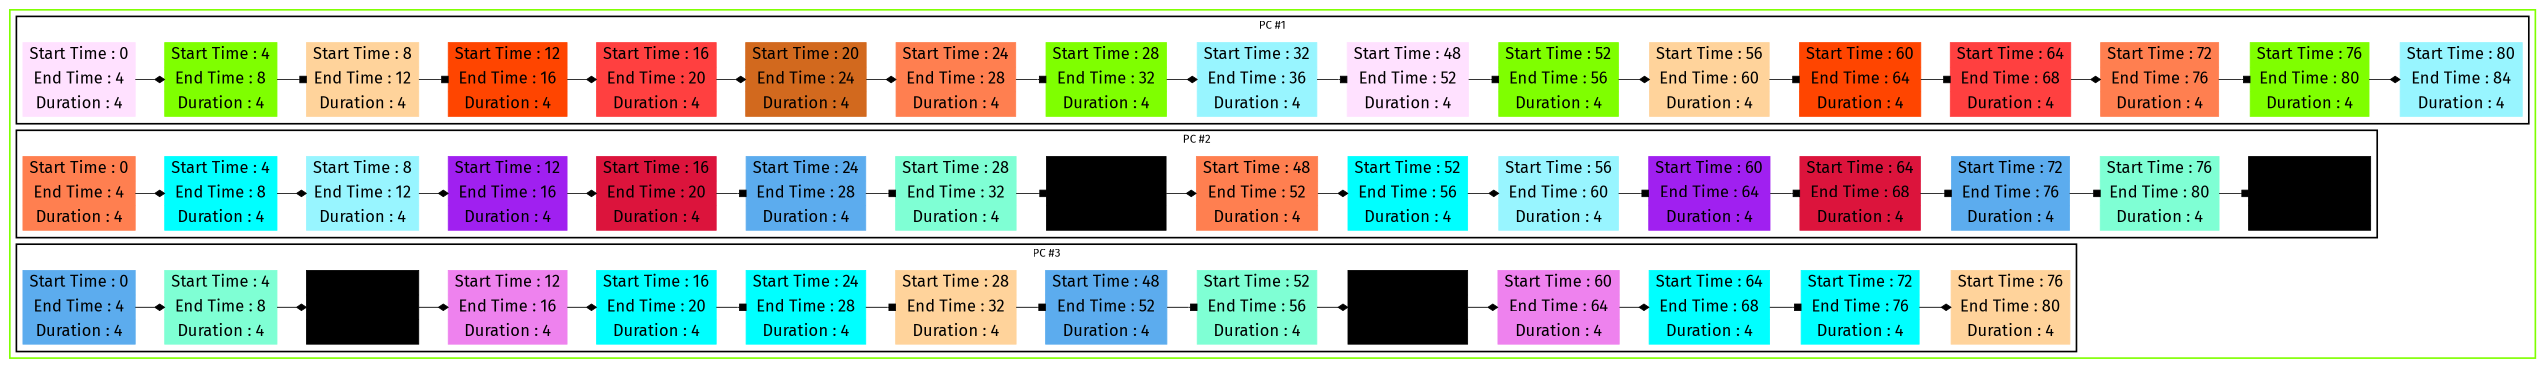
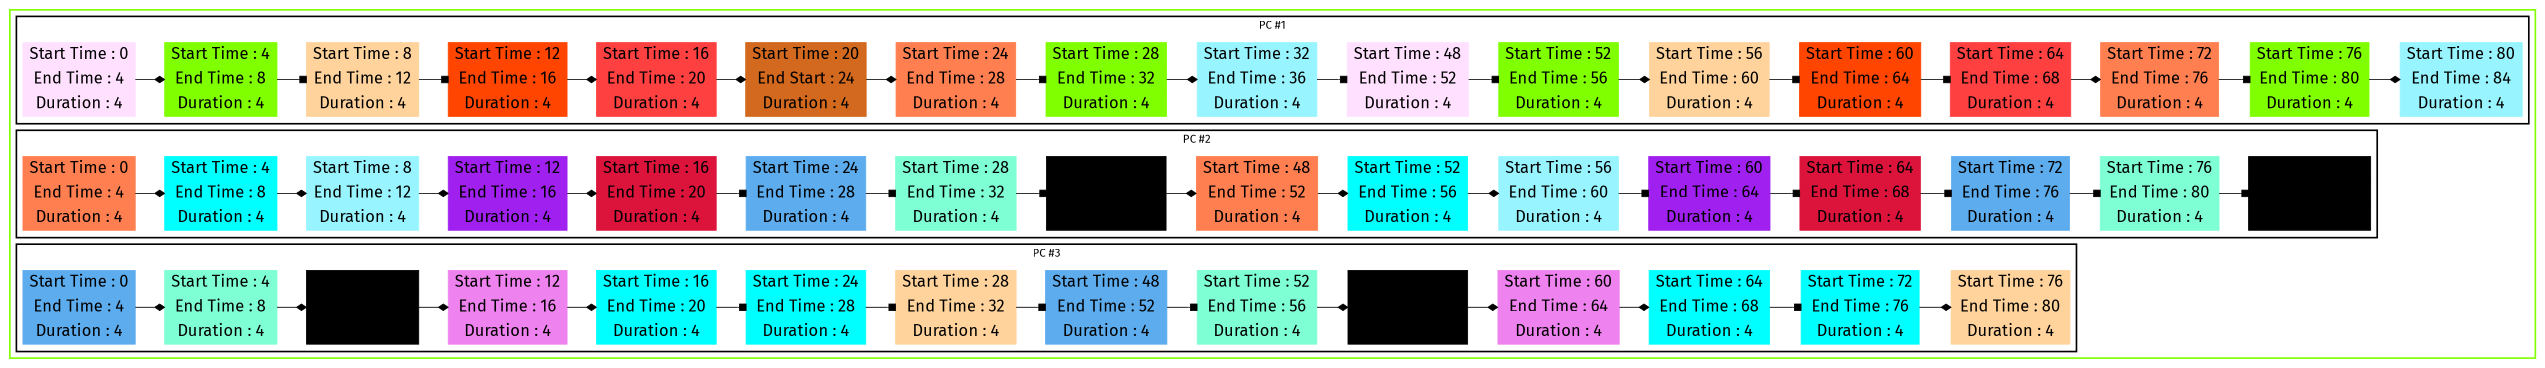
node "Start Time : 20": text "End Time : 24" -> "End Start : 24"
